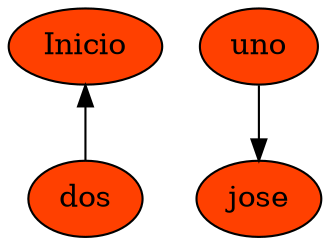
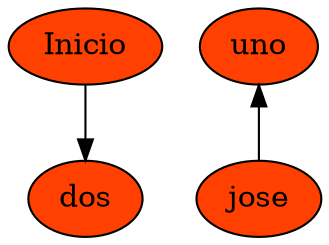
edge "uno" -> "jose": reversed
edge "dos" -> "Inicio": reversed
